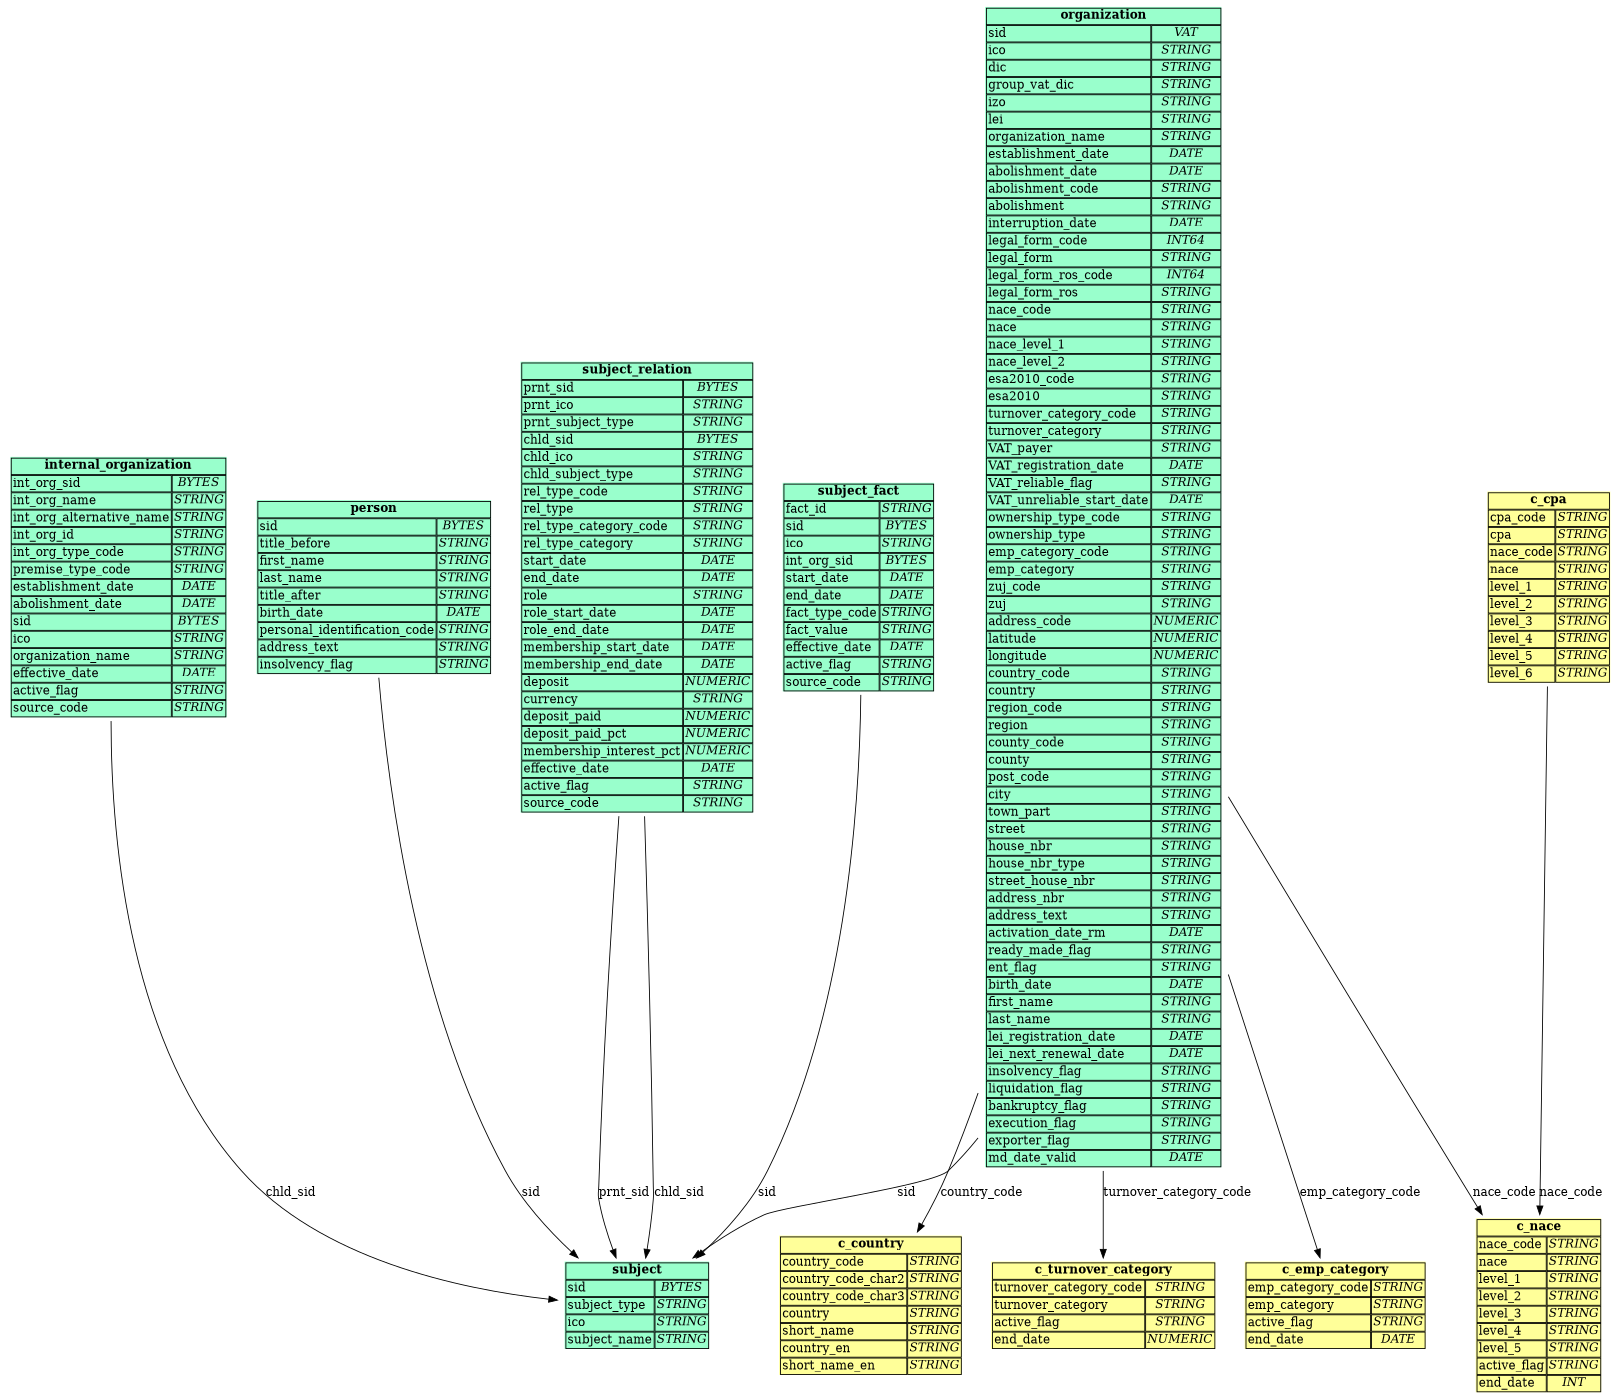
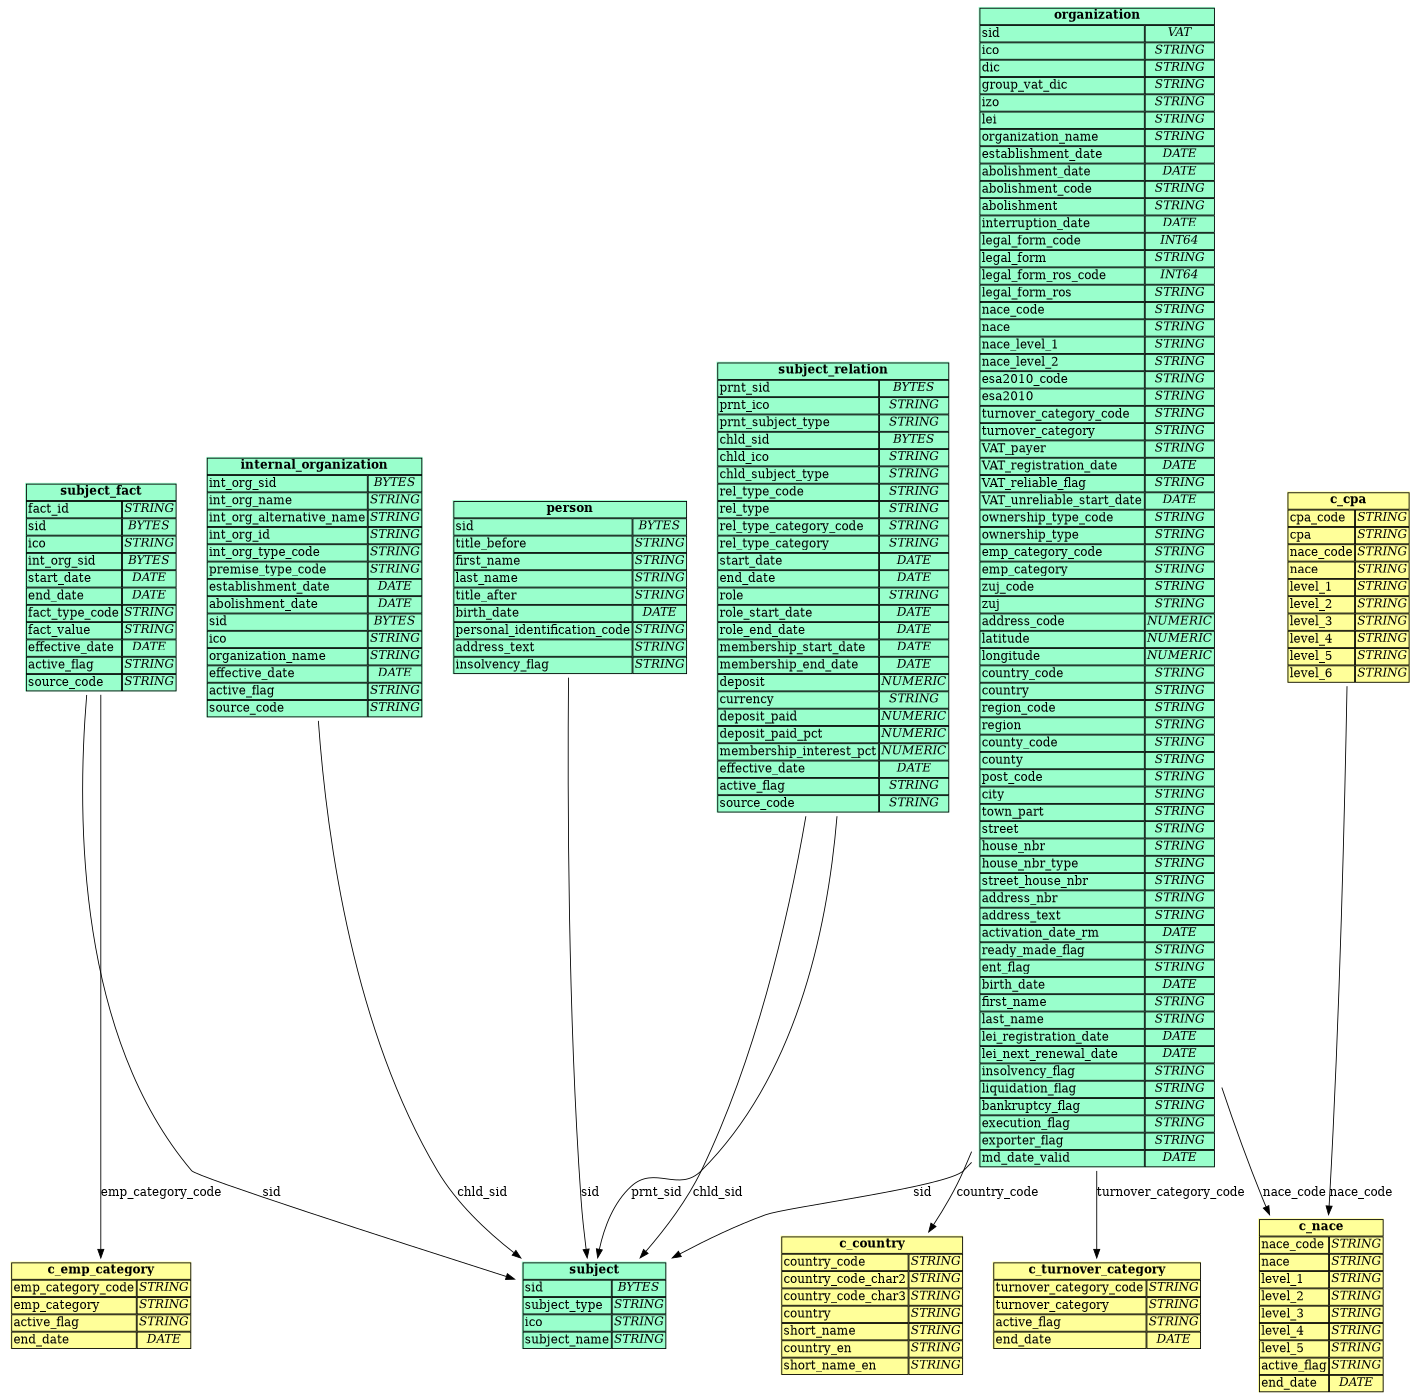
edge "organization" -> "c_emp_category": now "subject_fact" -> "c_emp_category"
node "c_turnover_category": text "NUMERIC" -> "DATE"
node "c_nace": text "INT" -> "DATE"
